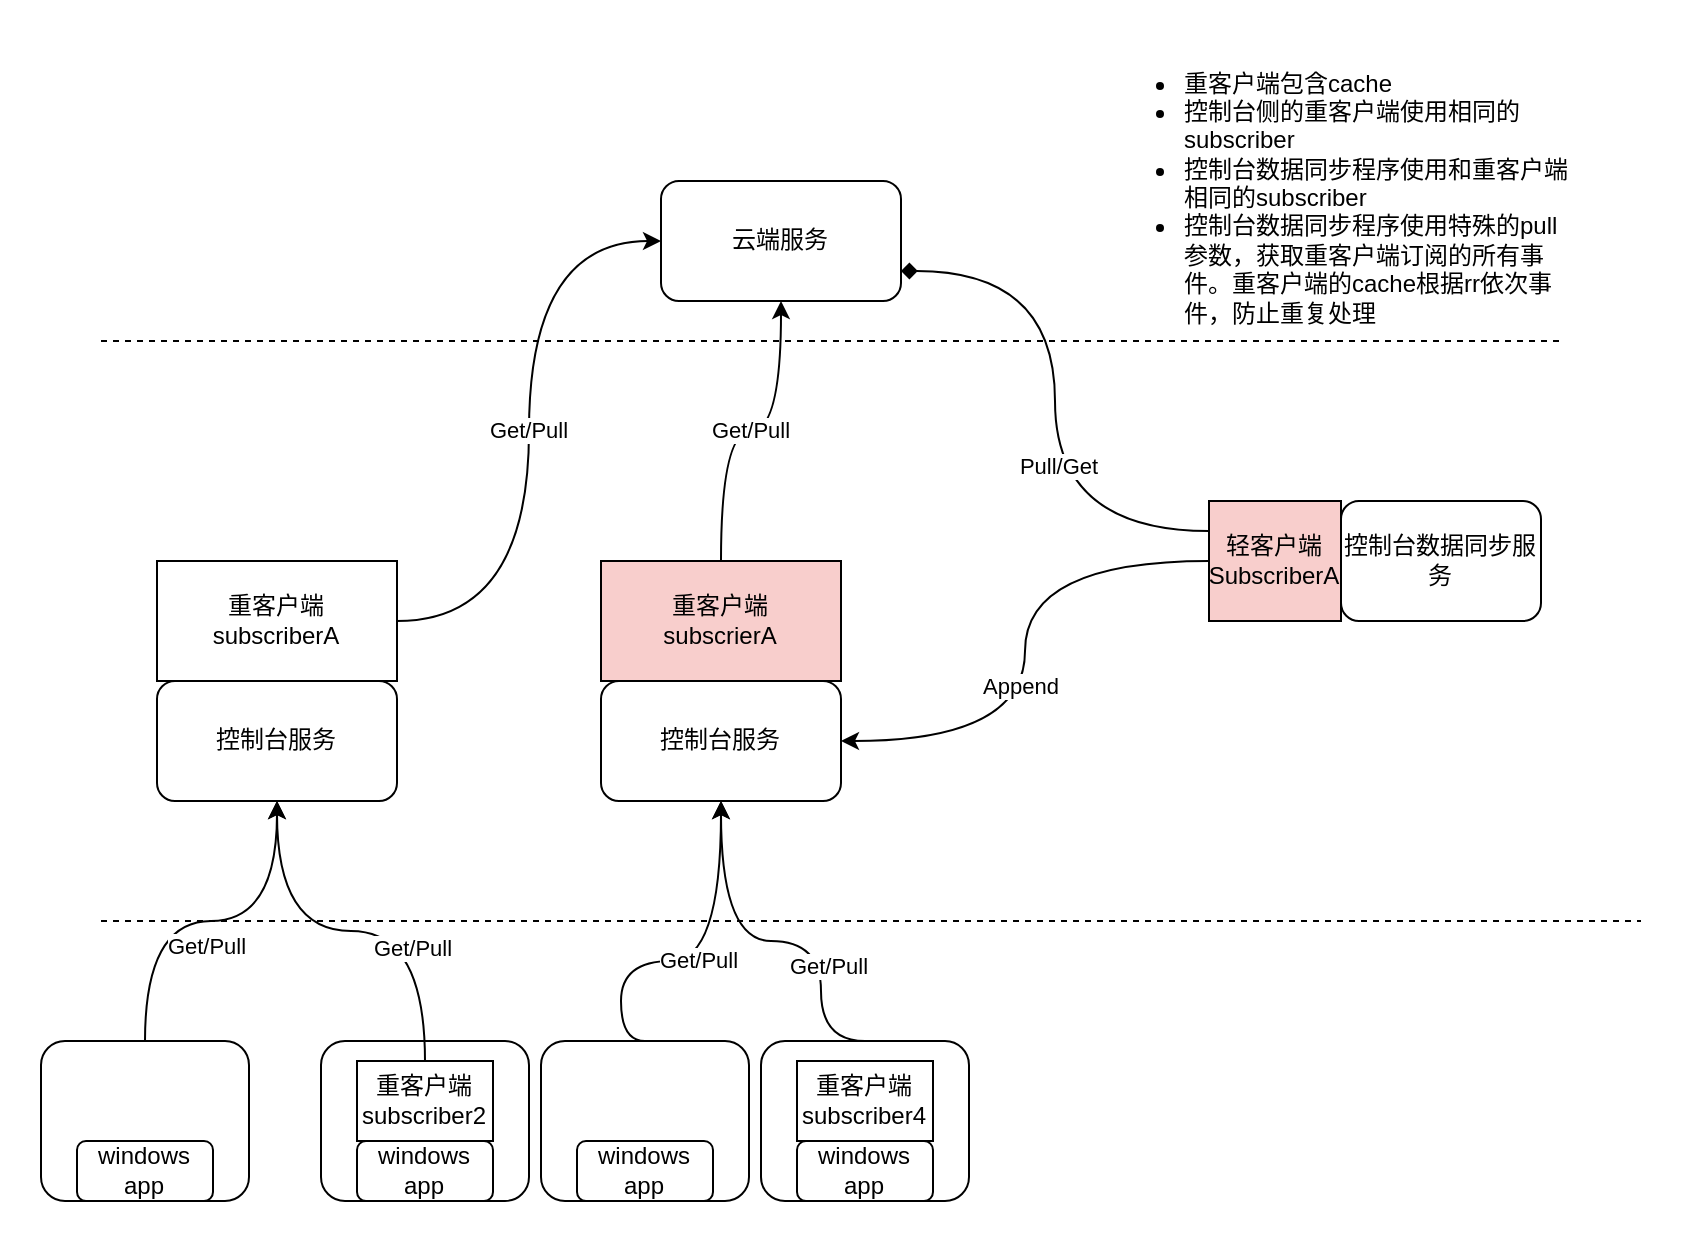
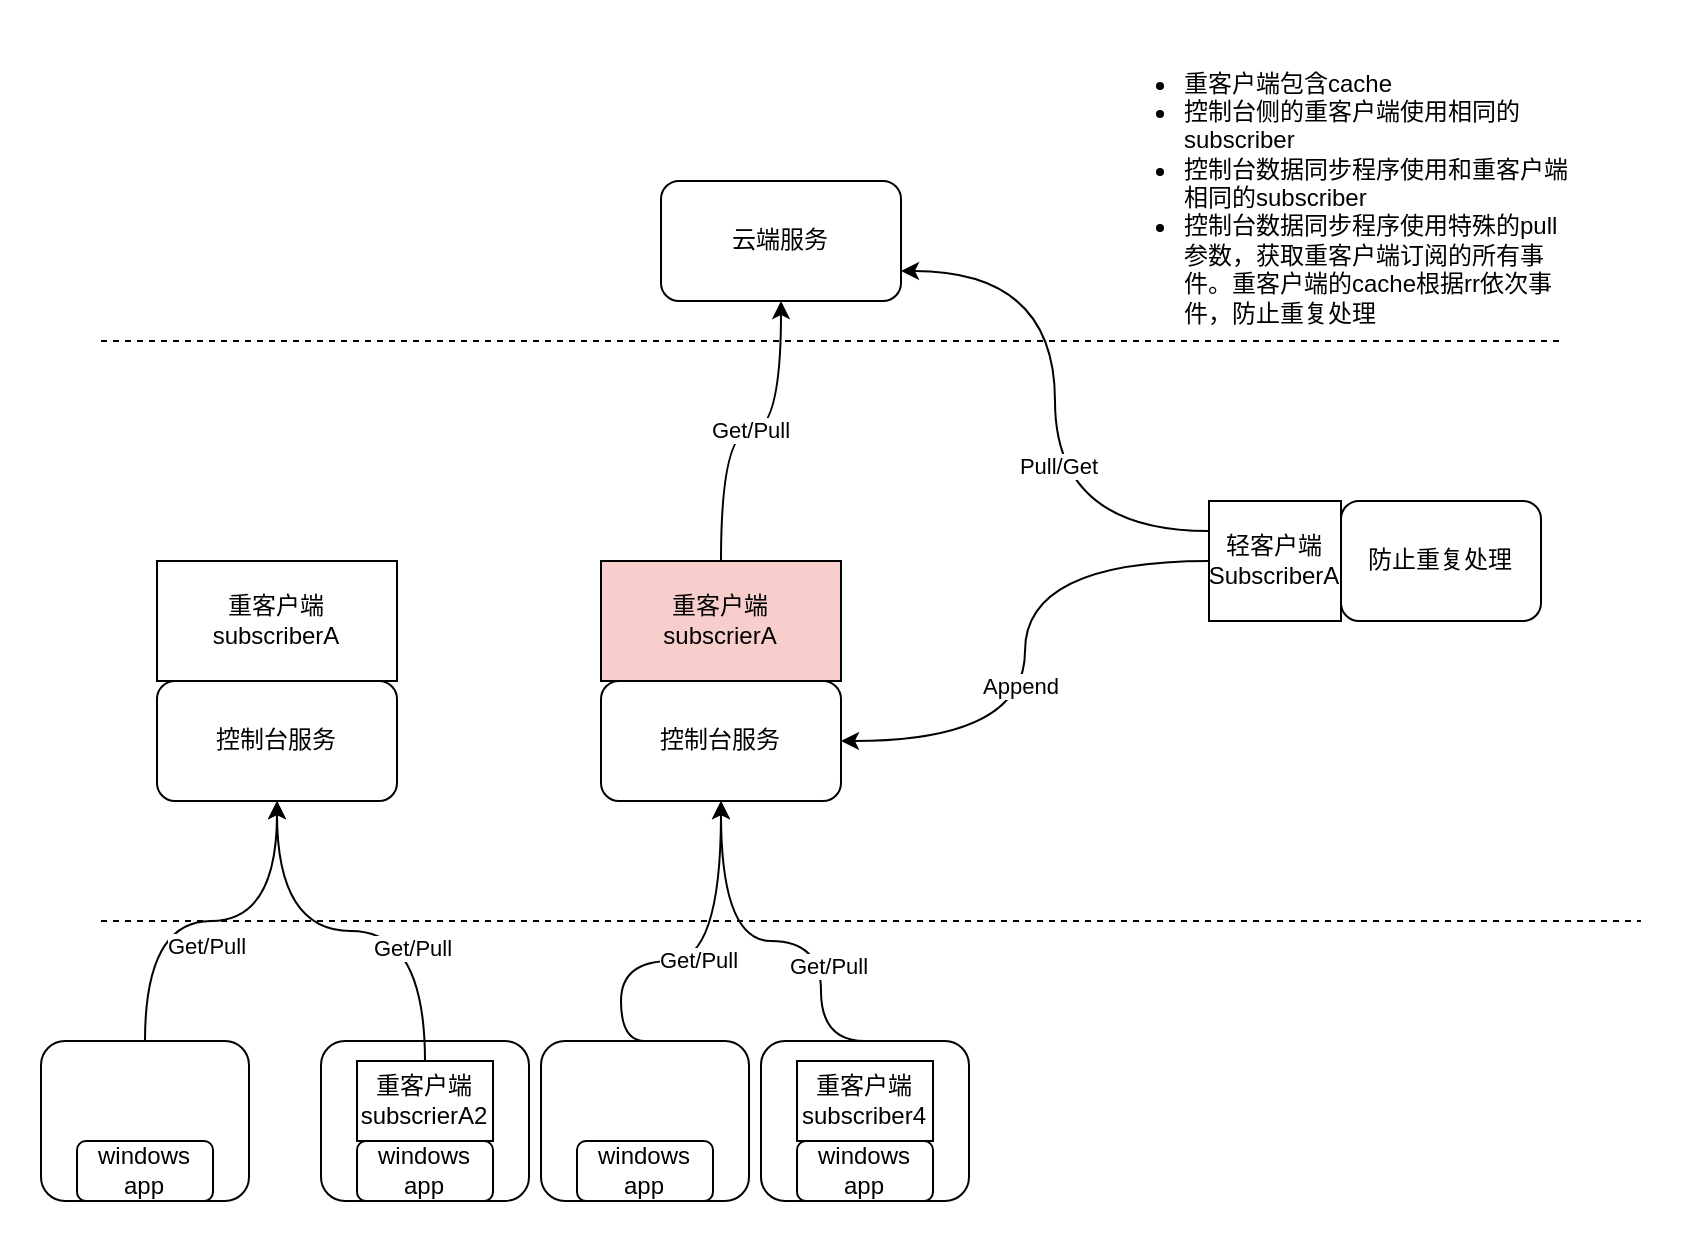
edge "轻客户端 SubscriberA" -> "云端服务": arrowhead diamond -> classic
edge "重客户端 subscriberA" -> "云端服务": removed, label "Get/Pull"
node "轻客户端 SubscriberA": fillcolor #f8cecc -> #ffffff
node "控制台数据同步服务": label "控制台数据同步服务" -> "防止重复处理"
node "重客户端 subscriber2": label "重客户端 subscriber2" -> "重客户端 subscrierA2"
